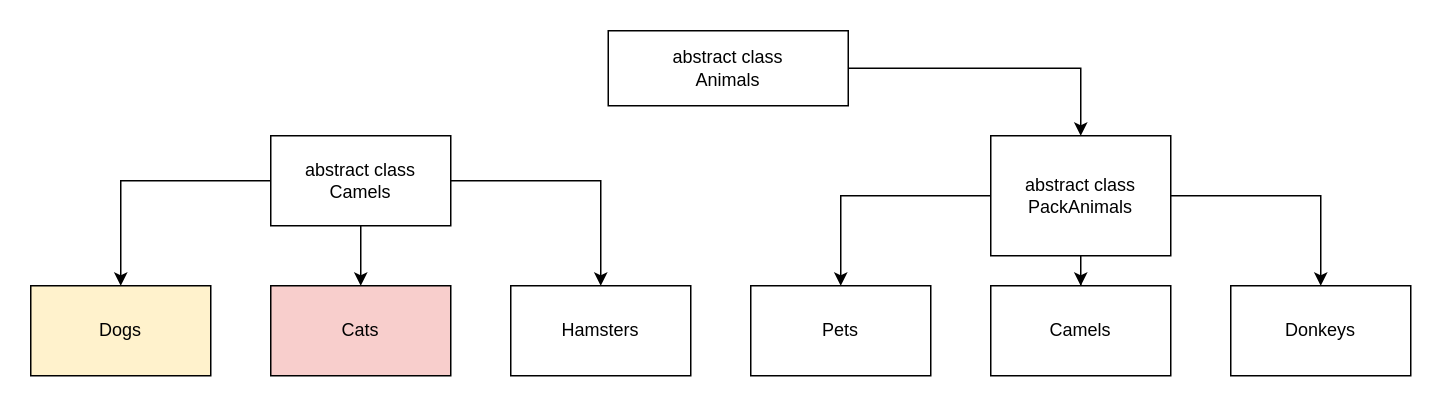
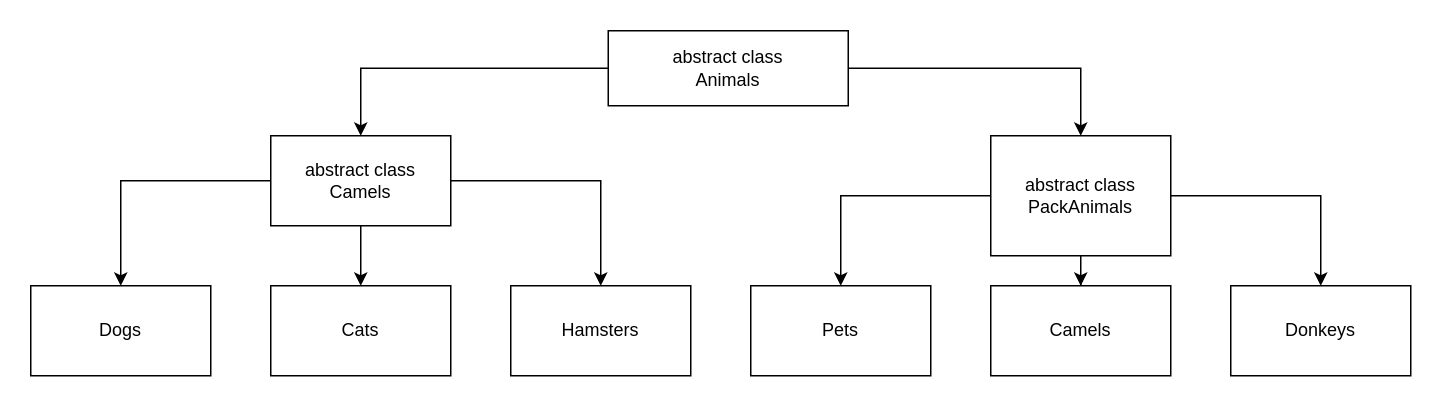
edge "abstract class Animals" -> "abstract class Camels": added
node "Dogs": fillcolor #fff2cc -> #ffffff
node "Cats": fillcolor #f8cecc -> #ffffff
